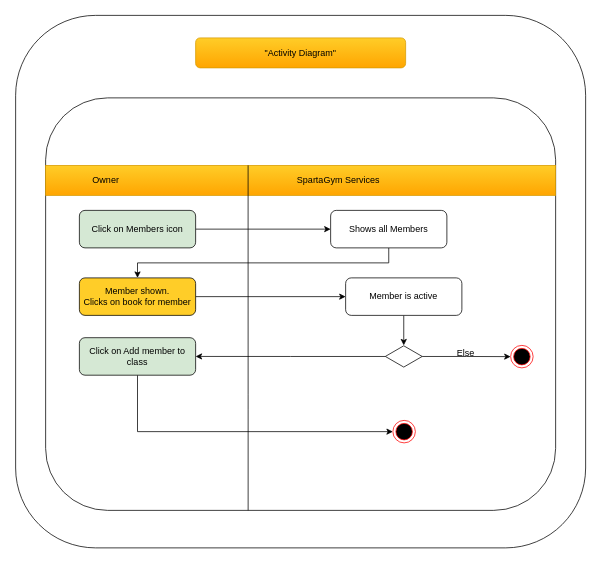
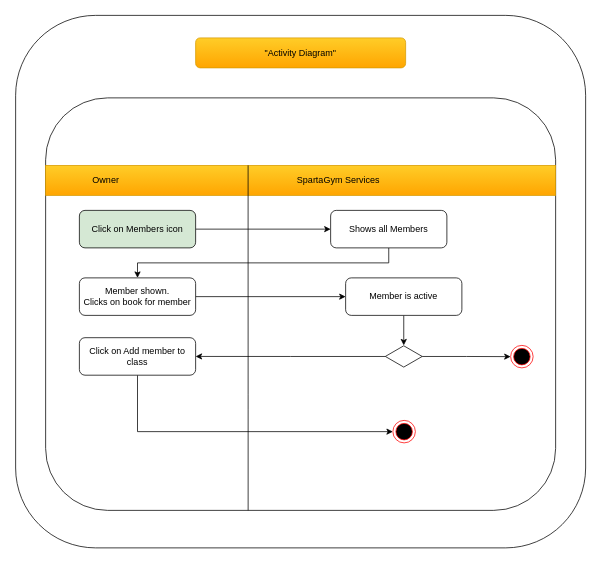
node "Member shown. Clicks on book for member": fillcolor #ffcd28 -> #ffffff
node "Else": removed
node "Click on Add member to class": fillcolor #d5e8d4 -> #ffffff
